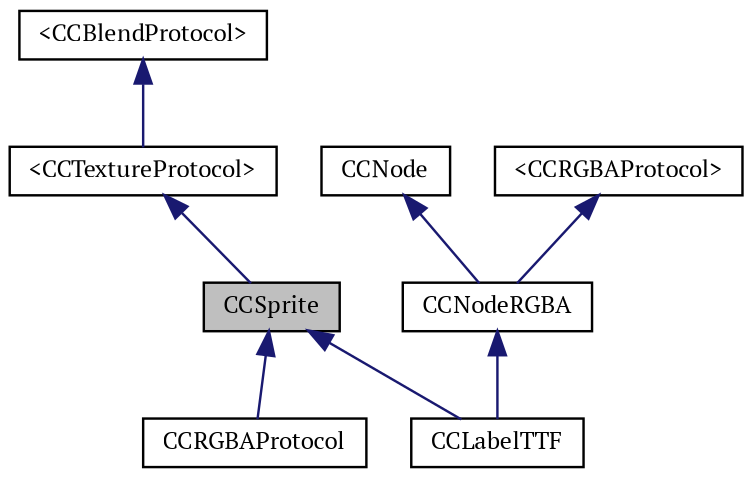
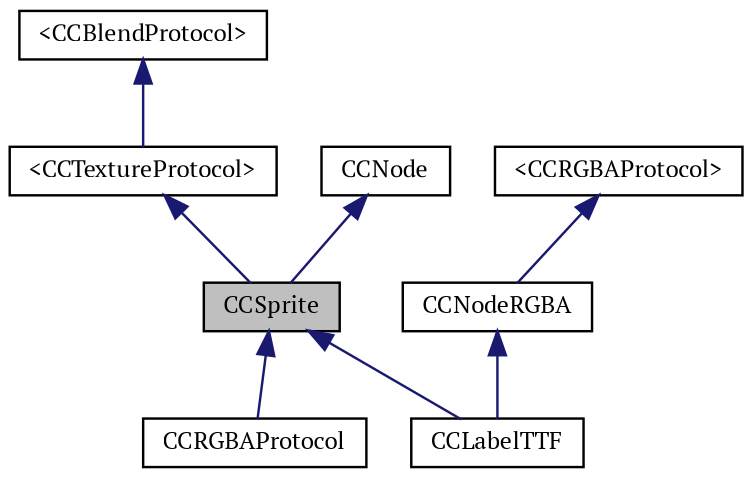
edge "CCNodeRGBA" -> "CCNode": now "CCSprite" -> "CCNode"
